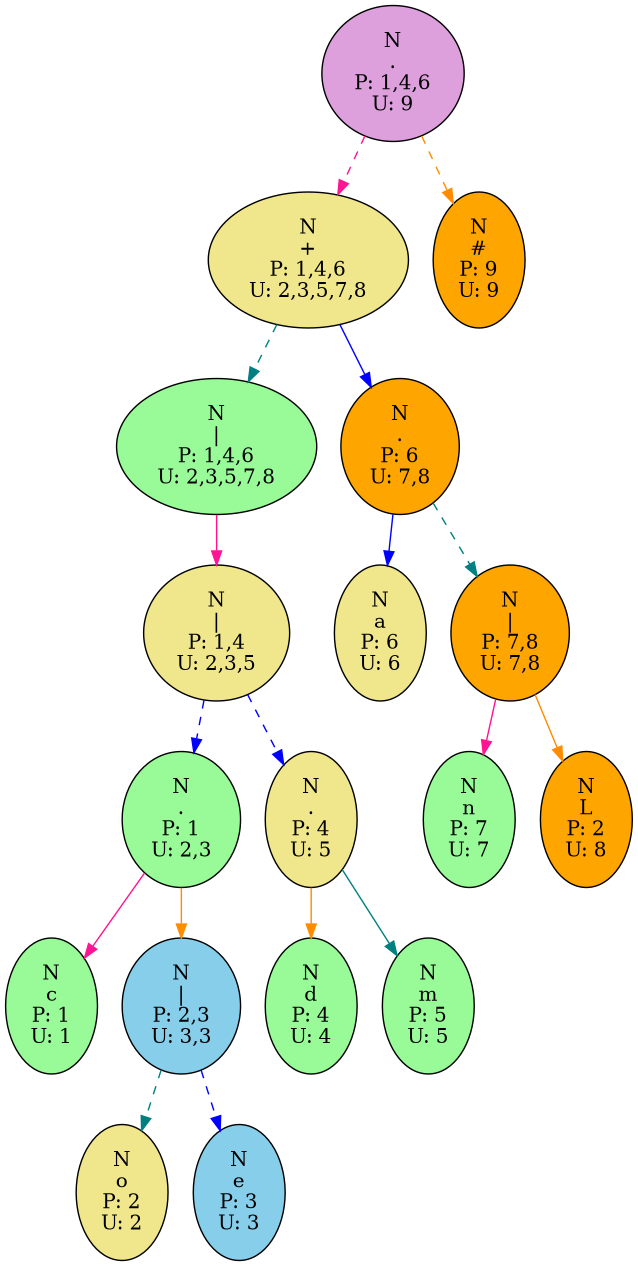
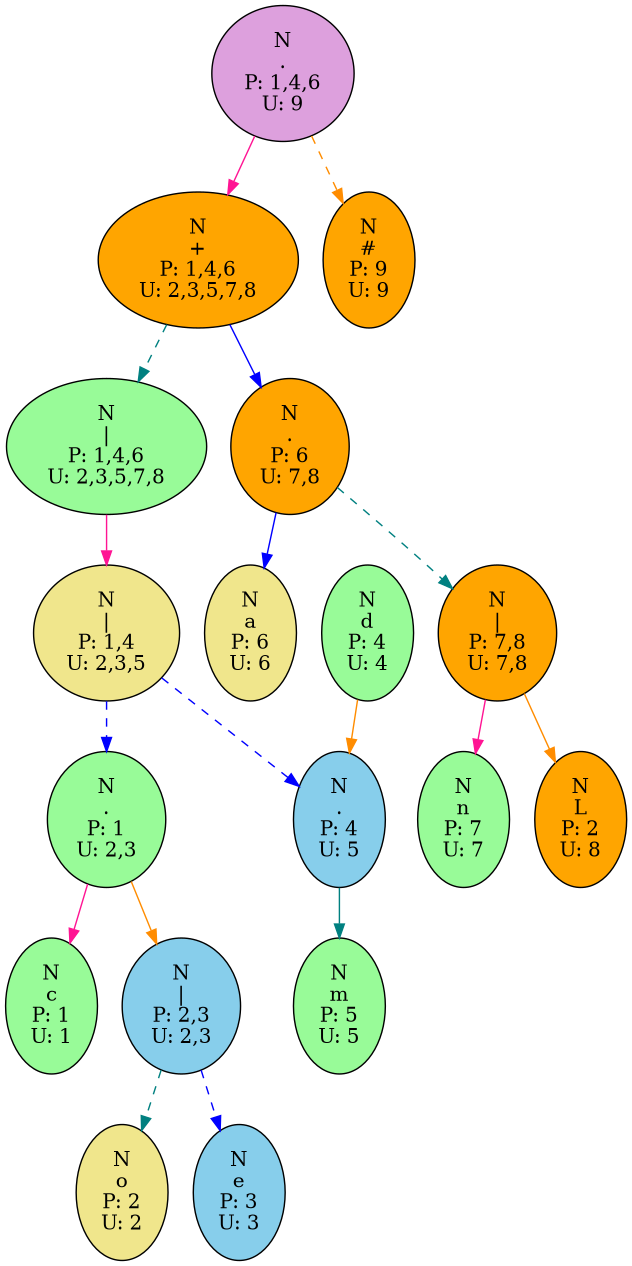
edge "N . P: 1,4,6 U: 9" -> "N + P: 1,4,6 U: 2,3,5,7,8": style dashed -> solid
node "N + P: 1,4,6 U: 2,3,5,7,8": fillcolor khaki -> orange
node "N . P: 4 U: 5": fillcolor khaki -> skyblue
edge "N . P: 4 U: 5" -> "N d P: 4 U: 4": reversed
node "N | P: 2,3 U: 3,3": label "N | P: 2,3 U: 3,3" -> "N | P: 2,3 U: 2,3"
